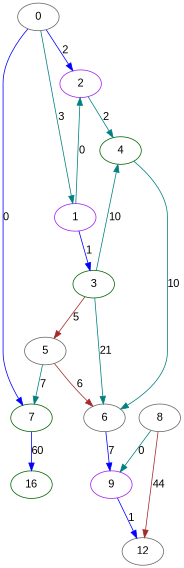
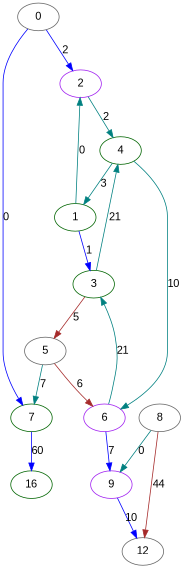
edge "0" -> "1": now "4" -> "1"
node "1": color purple -> darkgreen
edge "3" -> "4": label "10" -> "21"
edge "3" -> "6": reversed
node "6": color gray40 -> purple
edge "9" -> "12": label "1" -> "10"
